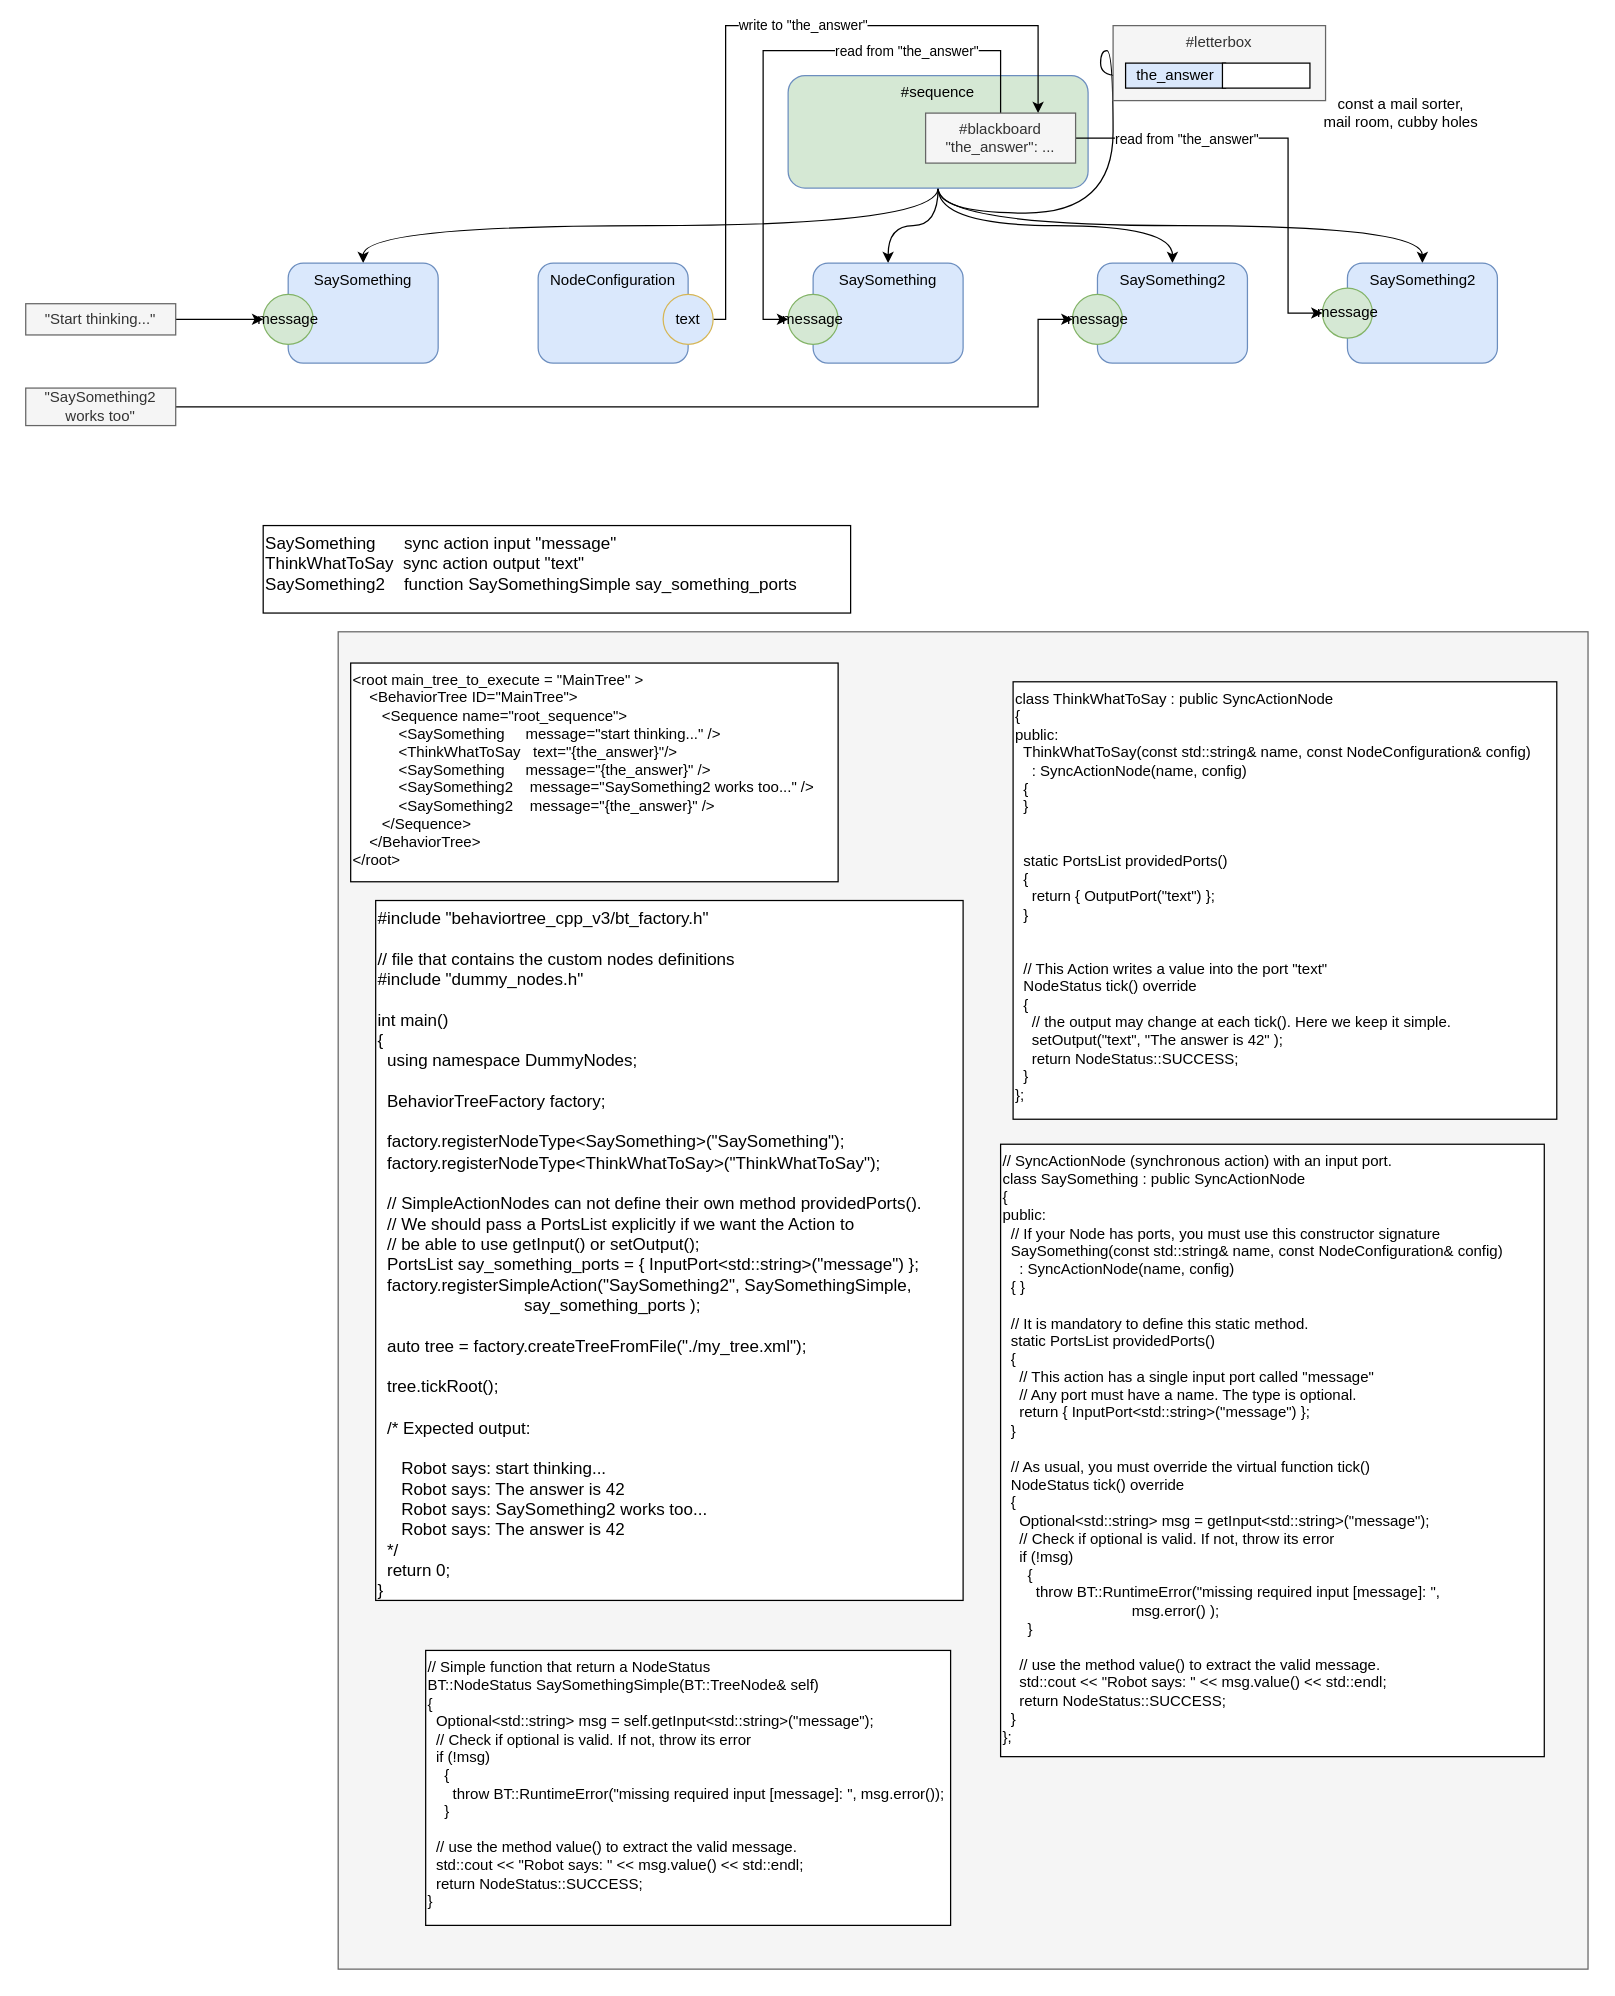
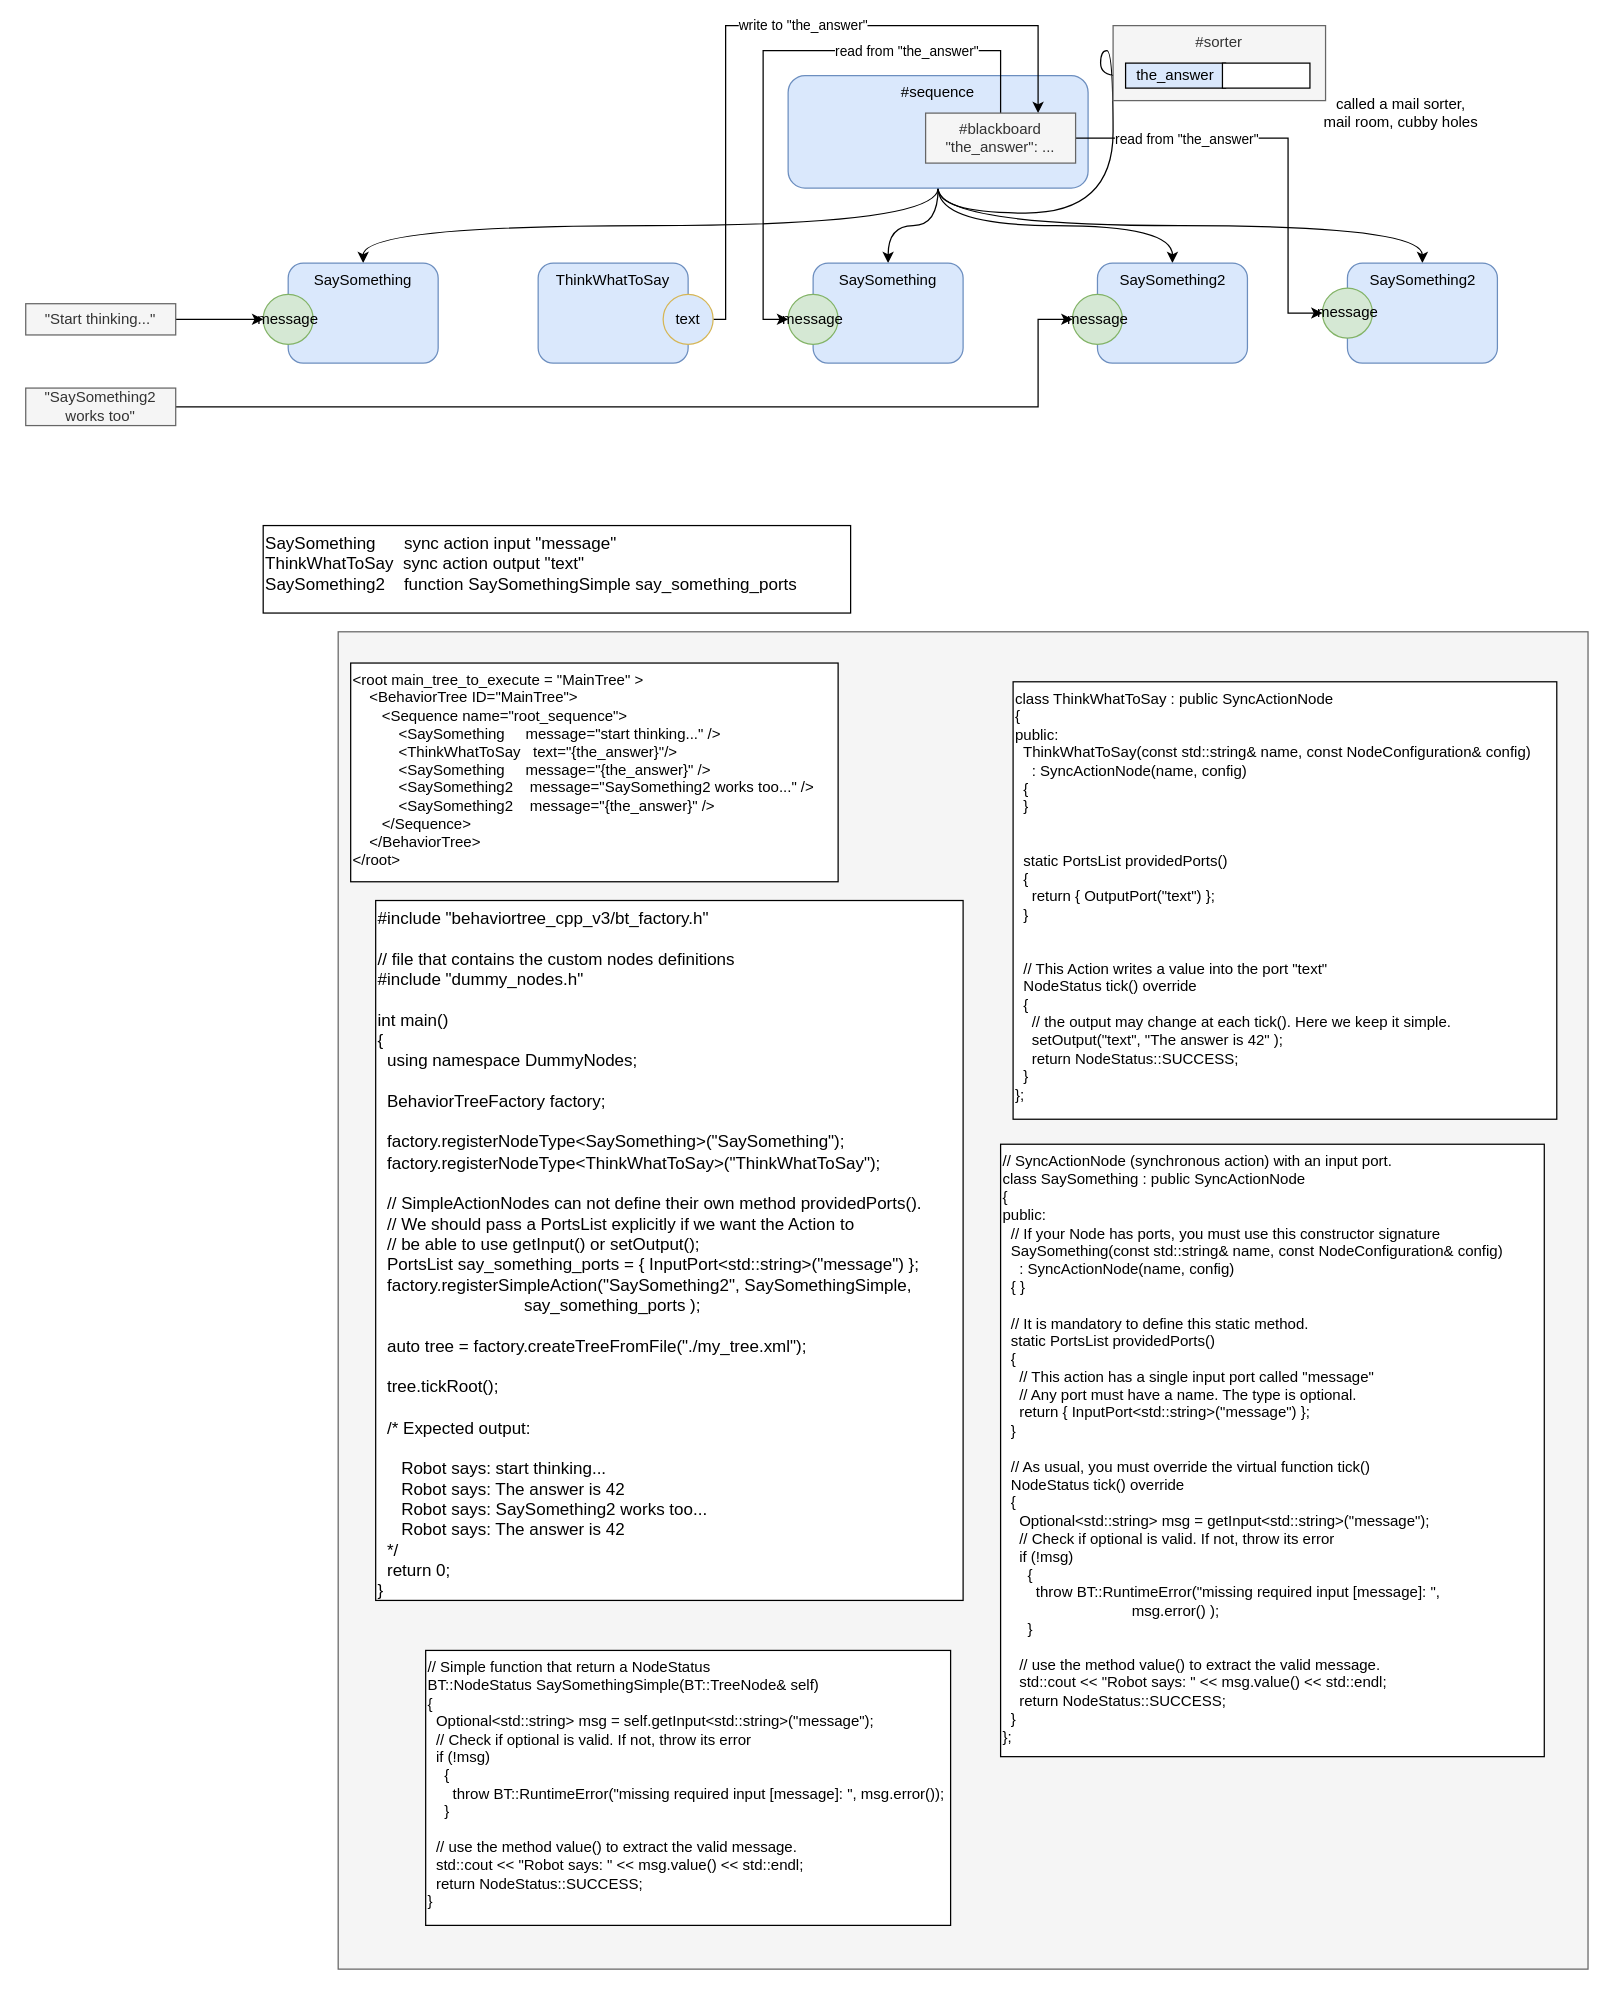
node "#letterbox": label "#letterbox" -> "#sorter"
node "#sequence": fillcolor #d5e8d4 -> #dae8fc
node "const a mail sorter, mail room, cubby holes": label "const a mail sorter, mail room, cubby holes" -> "called a mail sorter, mail room, cubby holes"
node "NodeConfiguration": label "NodeConfiguration" -> "ThinkWhatToSay"
